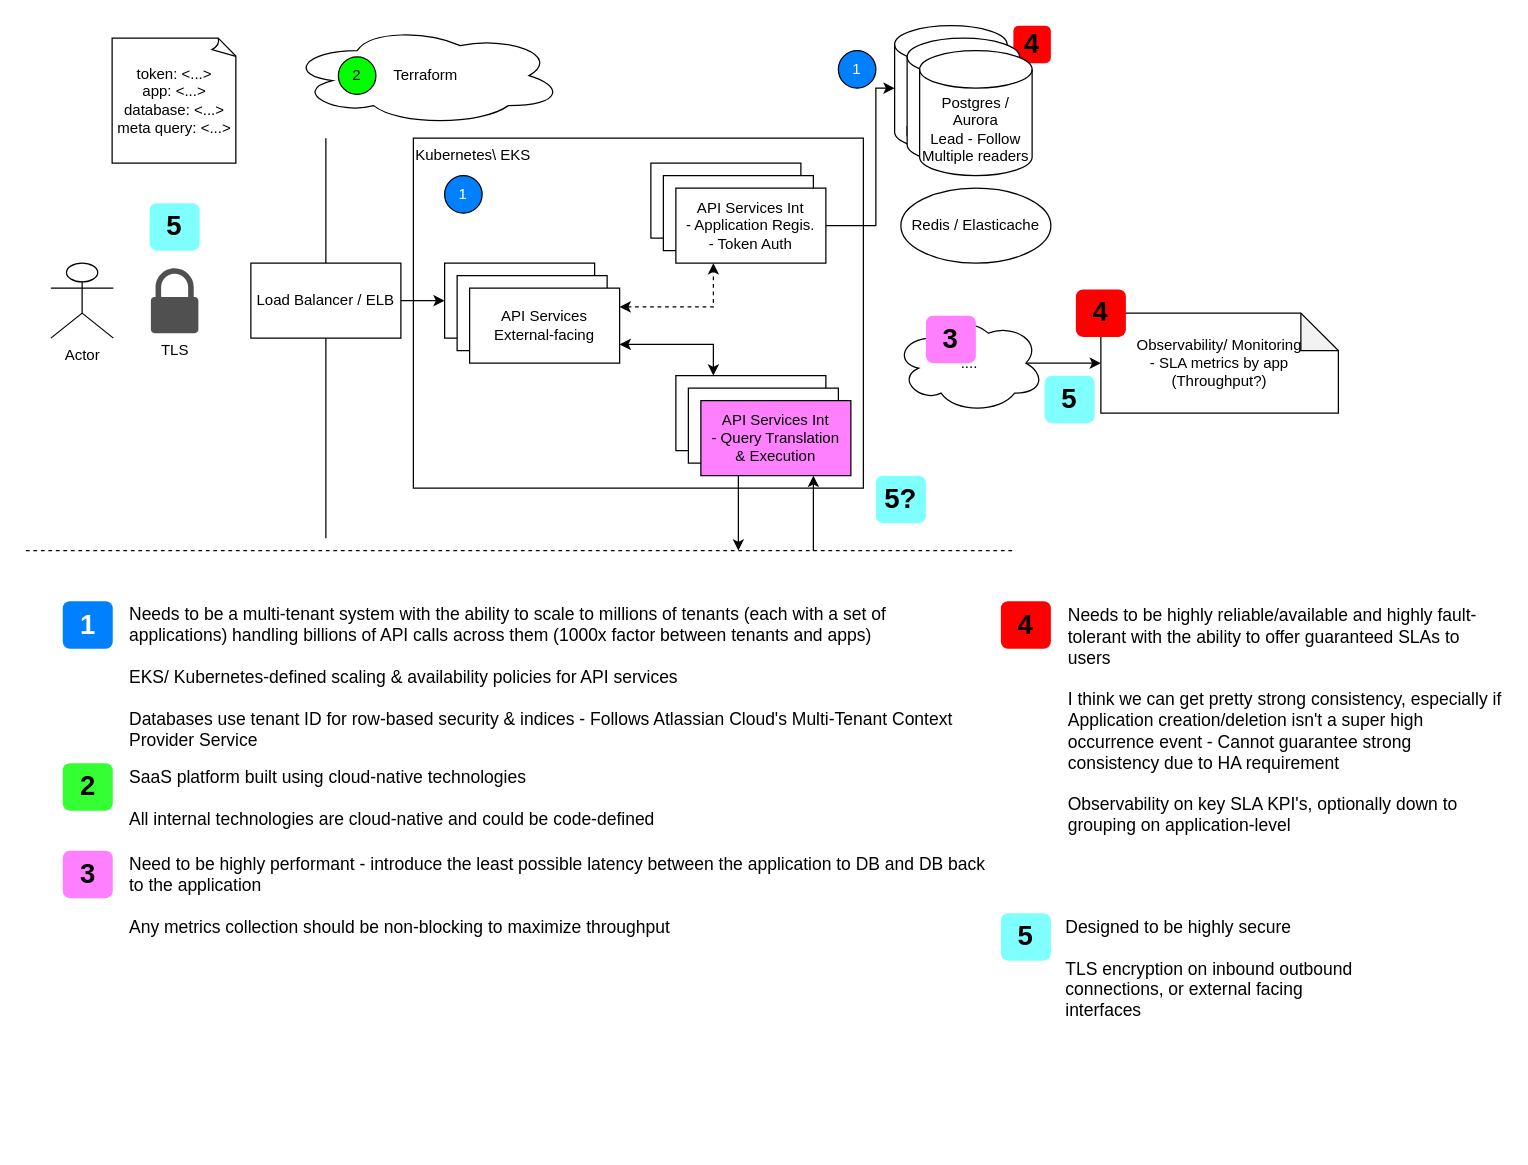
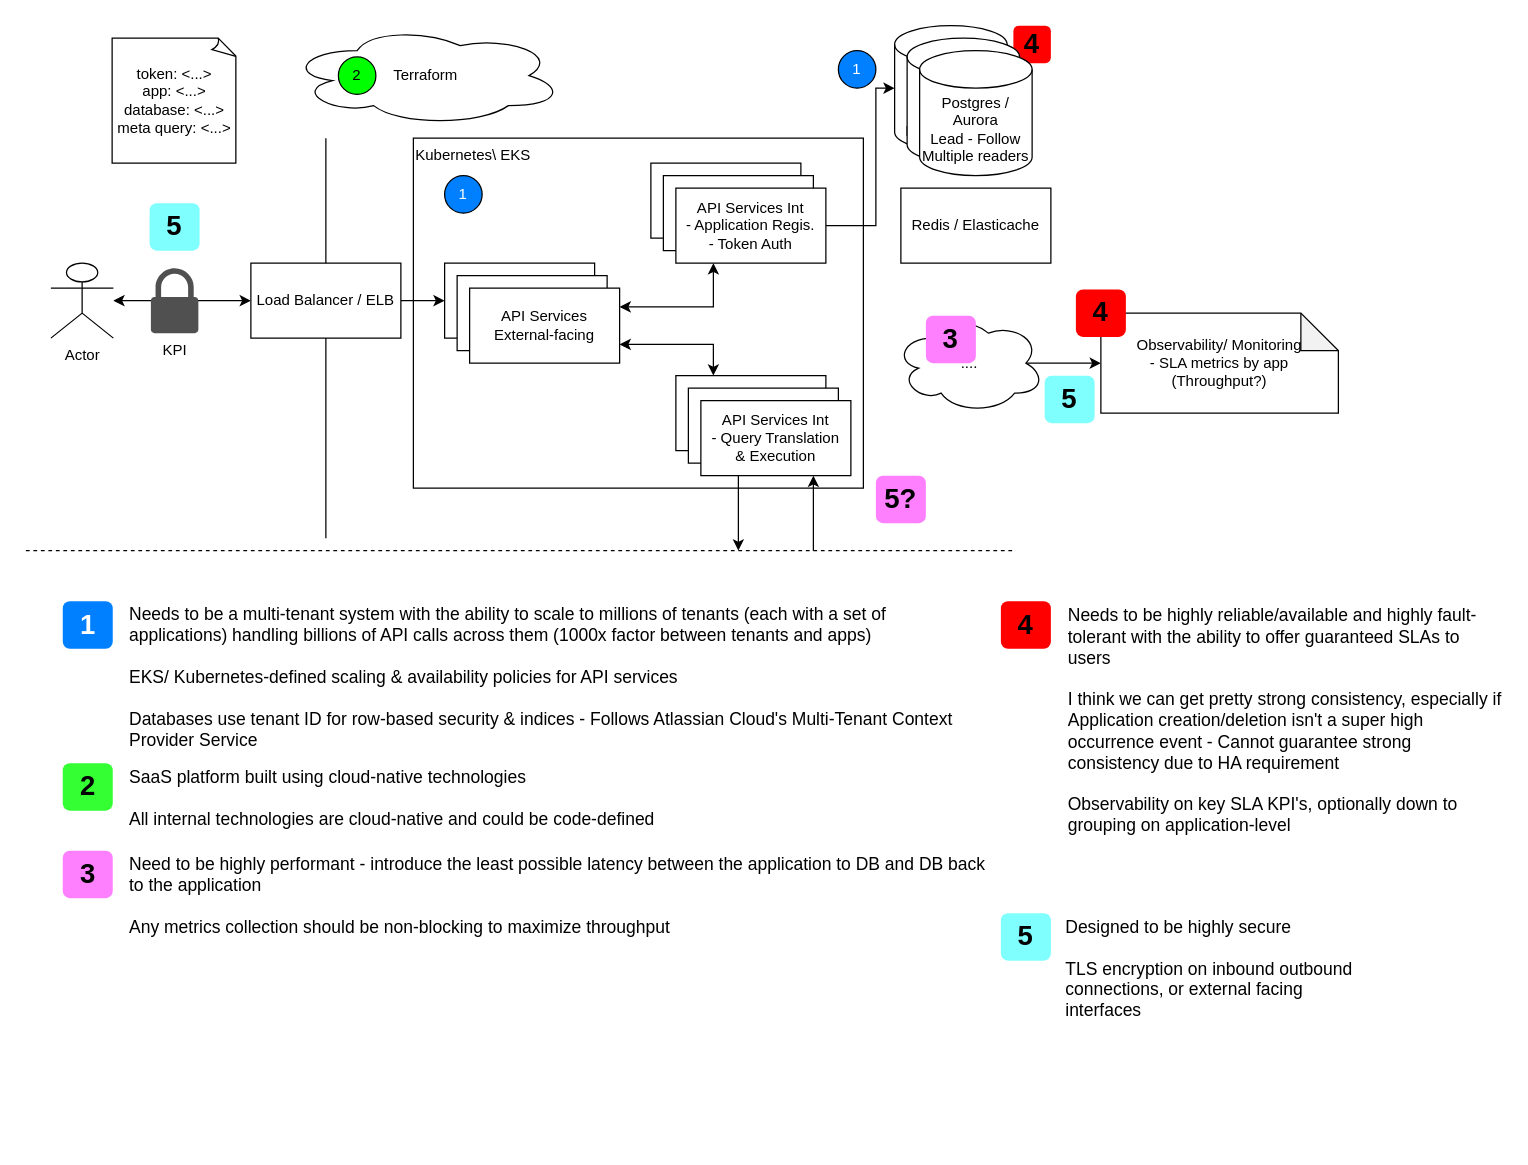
node "Redis / Elasticache": shape ellipse -> rectangle
edge "Actor" -- "Load Balancer / ELB": added
edge "API Services Int - Application Regis. - Token Auth" -- "API Services External-facing": style dashed -> solid
node "TLS": label "TLS" -> "KPI"
node "API Services Int - Query Translation & Execution": fillcolor #ff80ff -> #ffffff
node "5?": fillcolor #80ffff -> #ff80ff
